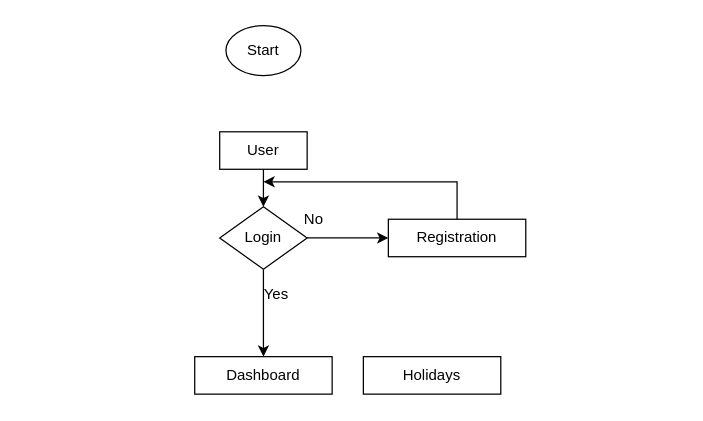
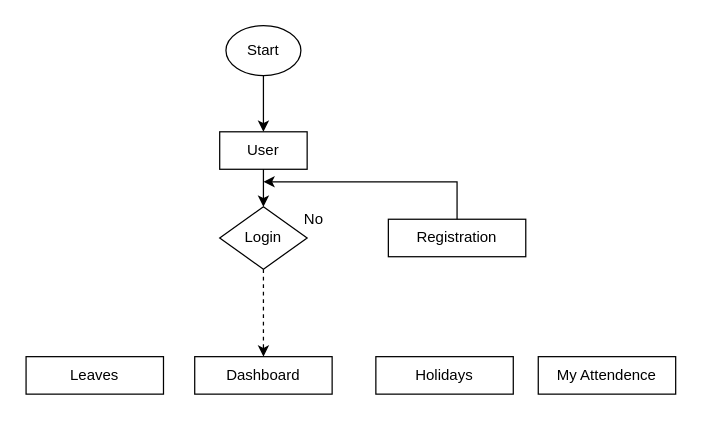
edge "Start" -> "User": added
edge "Login" -> "Registration": removed
node "Yes": removed
edge "Login" -> "Dashboard": style solid -> dashed
node "Leaves": added
node "Holidays": moved (432, 376) -> (444, 376)
node "My Attendence": added
